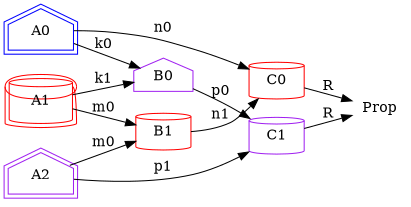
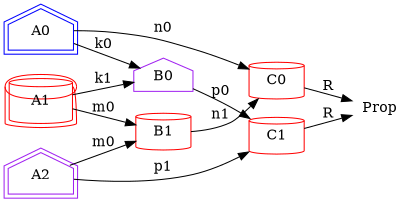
node "C1": color purple -> red
